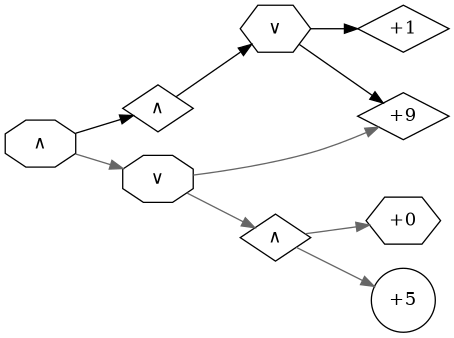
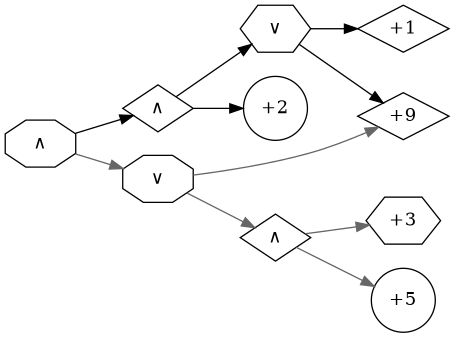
node "+2": added
node "+0": label "+0" -> "+3"
